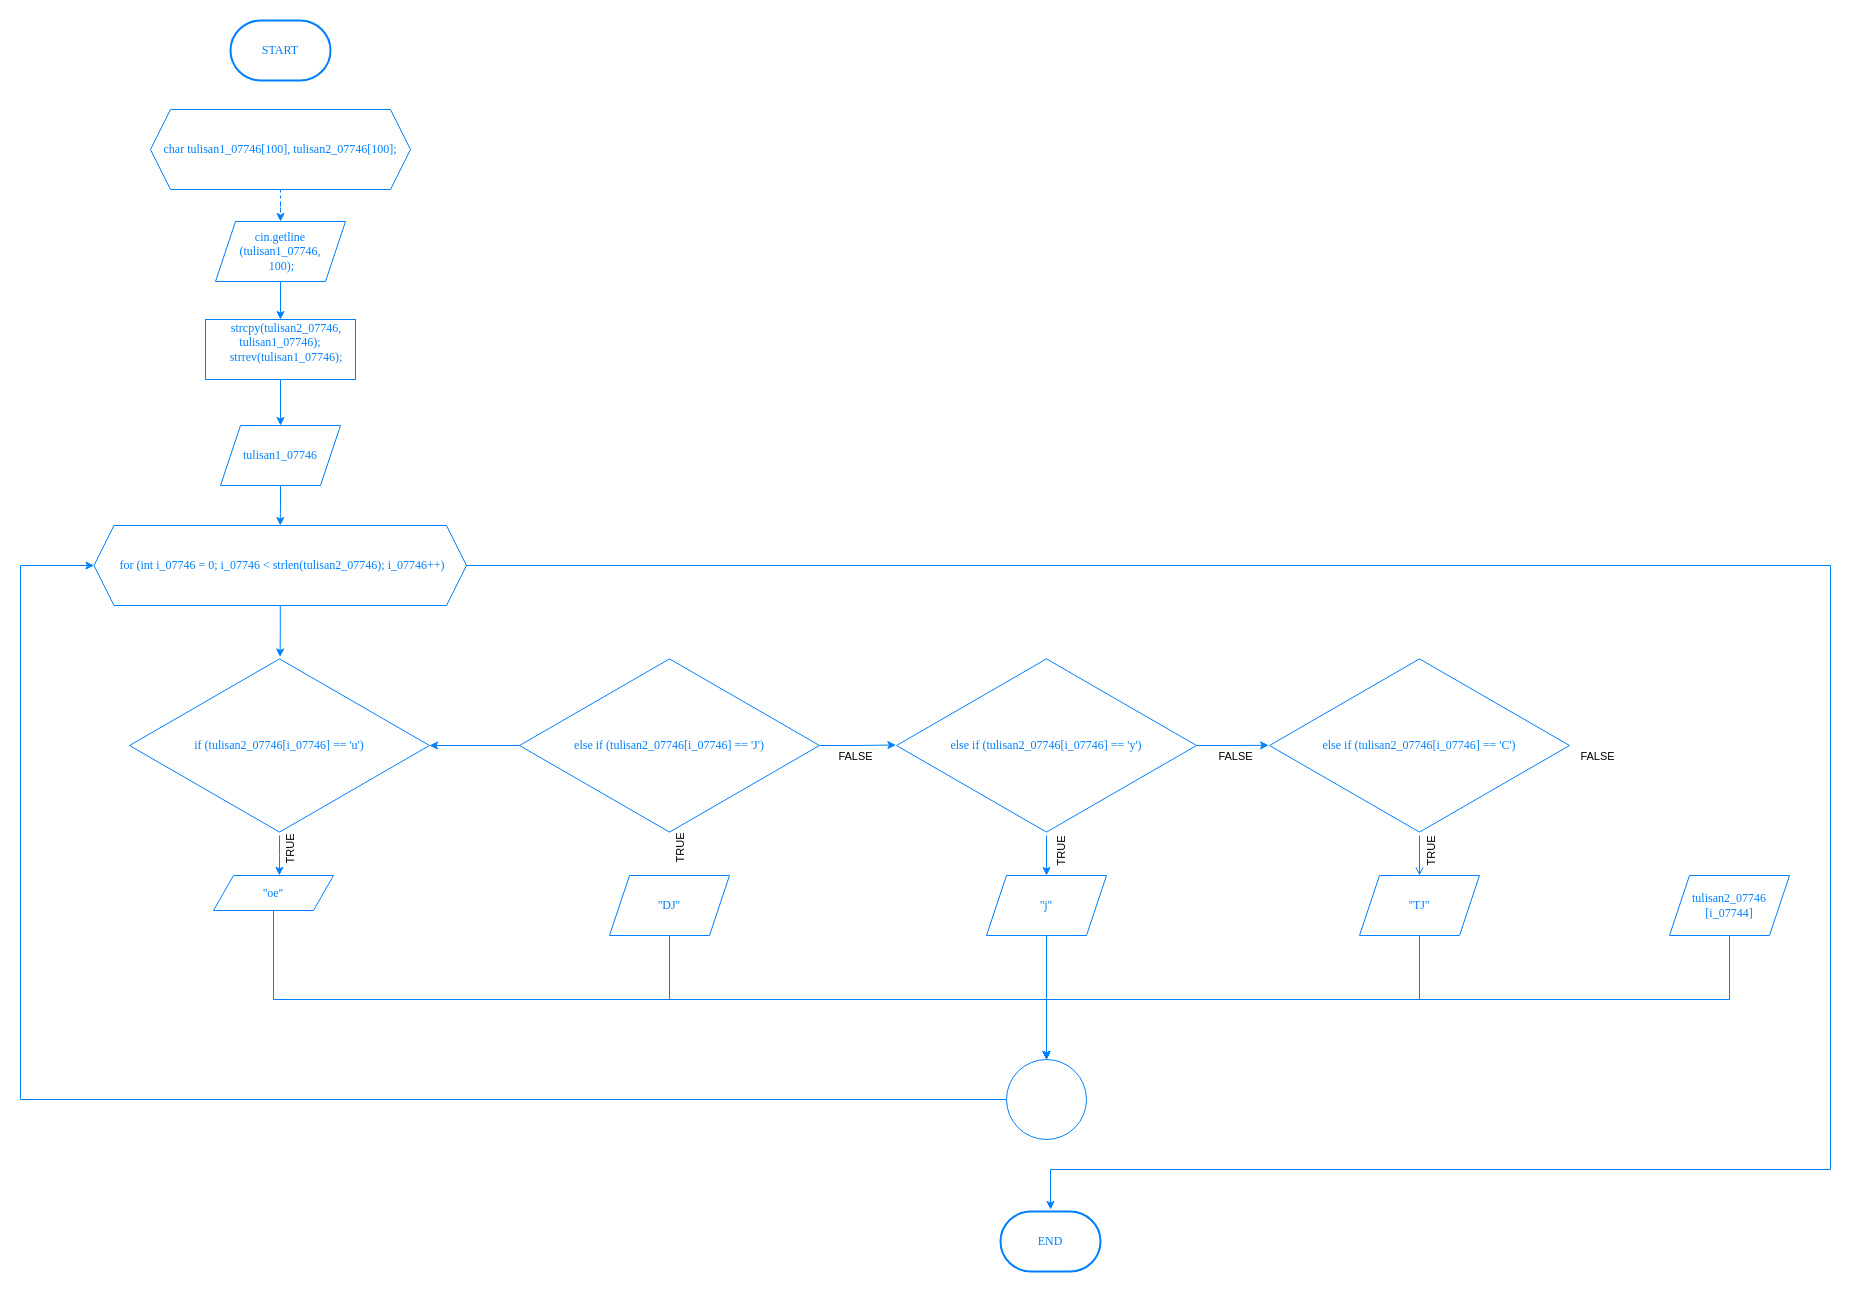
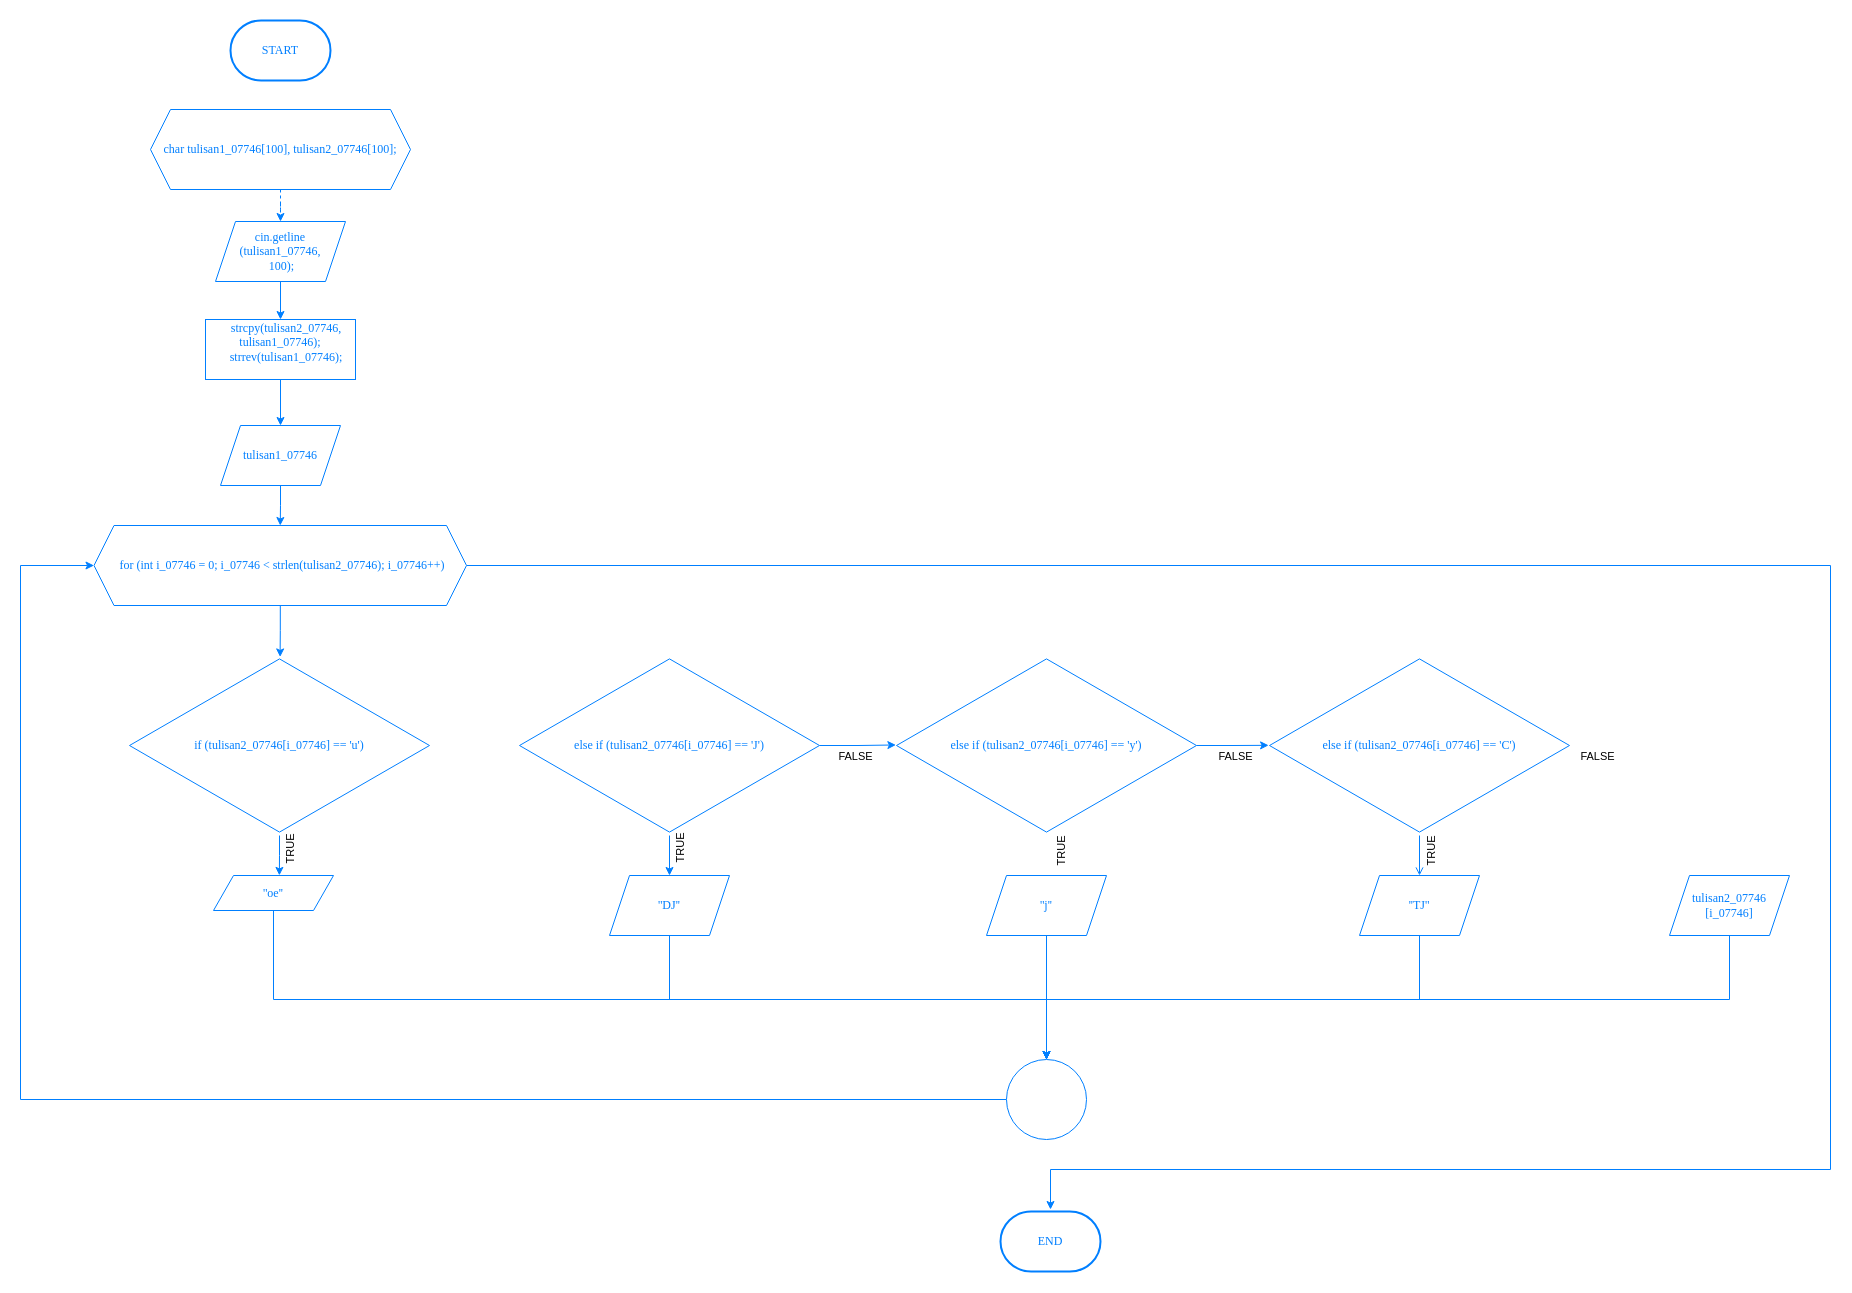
edge "else if (tulisan2_07746[i_07746] == 'J')" -> "if (tulisan2_07746[i_07746] == 'u')": now "else if (tulisan2_07746[i_07746] == 'J')" -> "''DJ''"
edge "else if (tulisan2_07746[i_07746] == 'y')" -> "''j''": removed
node "tulisan2_07746 [i_07744]": label "tulisan2_07746 [i_07744]" -> "tulisan2_07746 [i_07746]"
